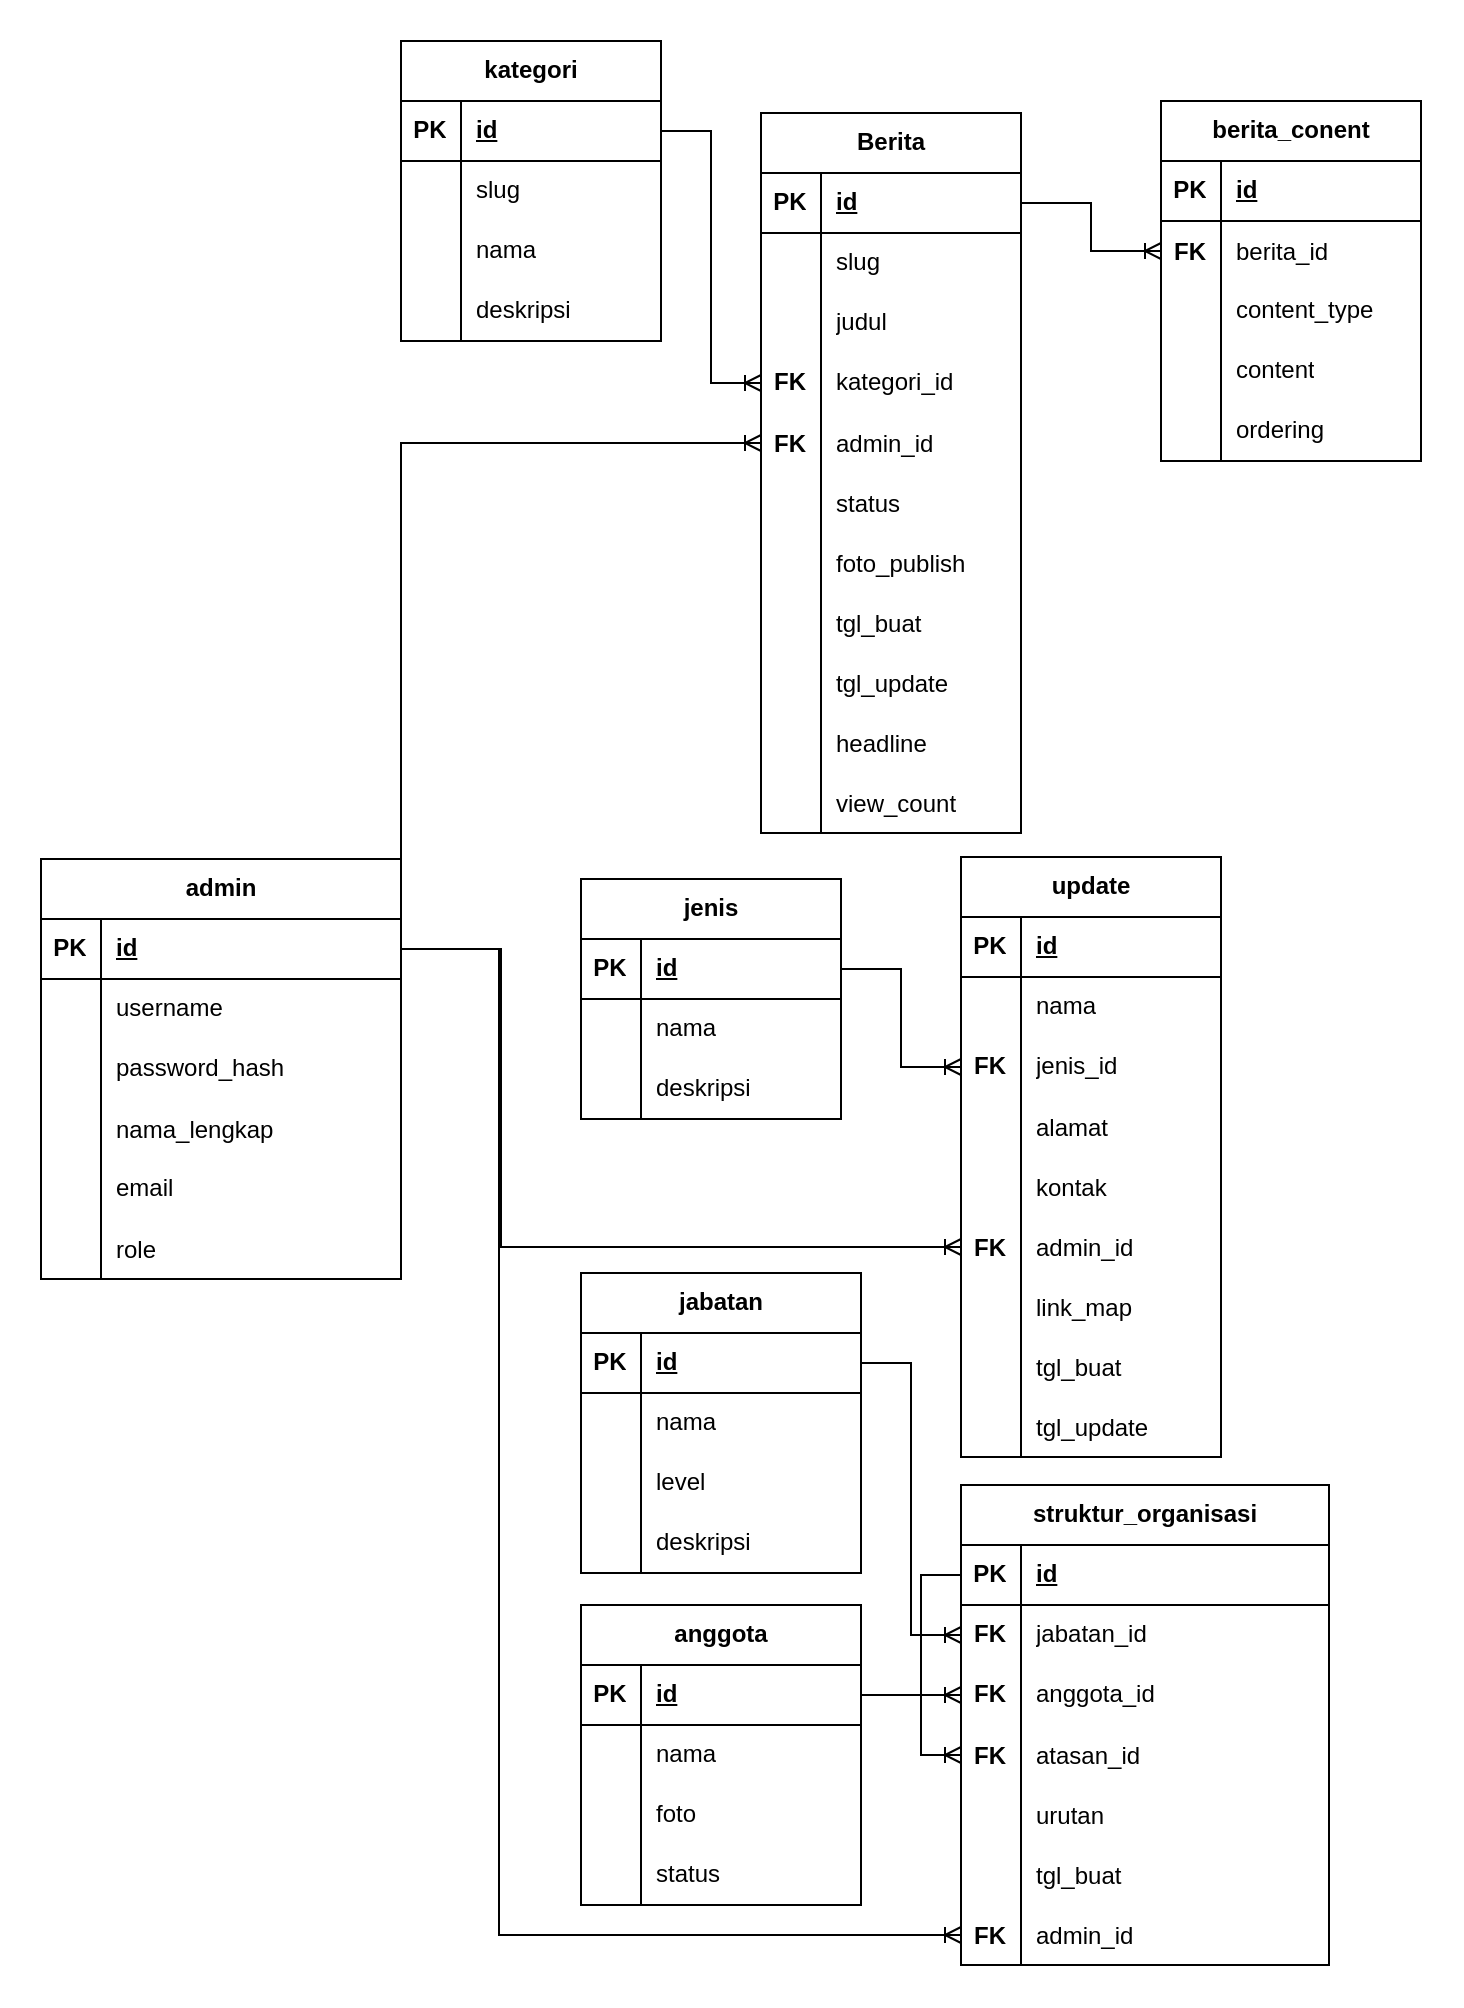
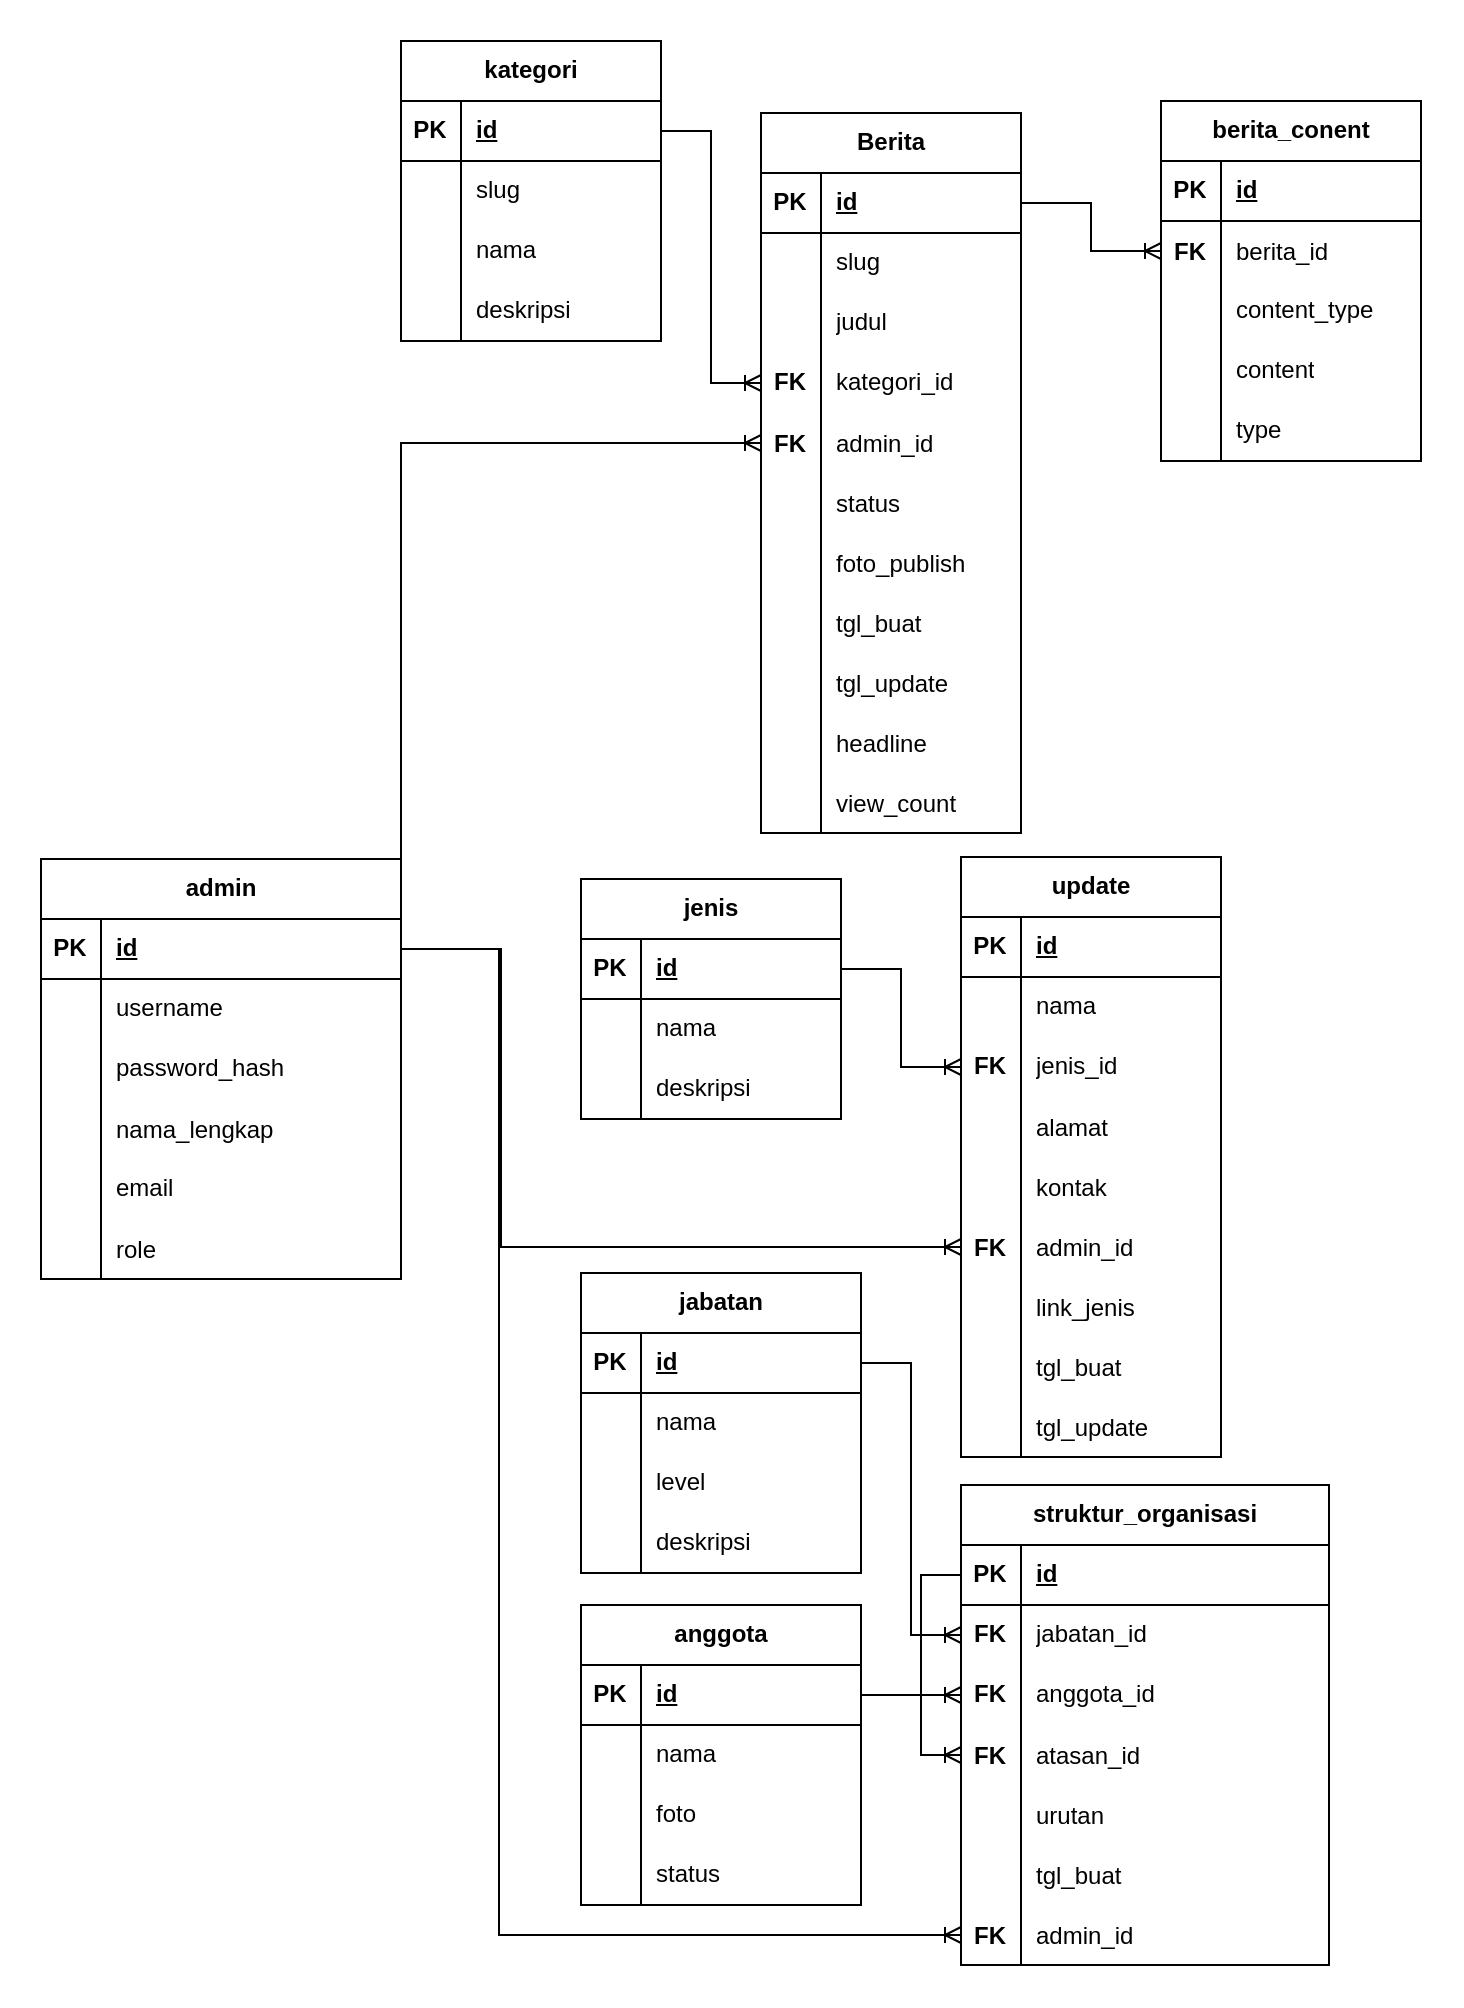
node "ordering": label "ordering" -> "type"
node "link_map": label "link_map" -> "link_jenis"
